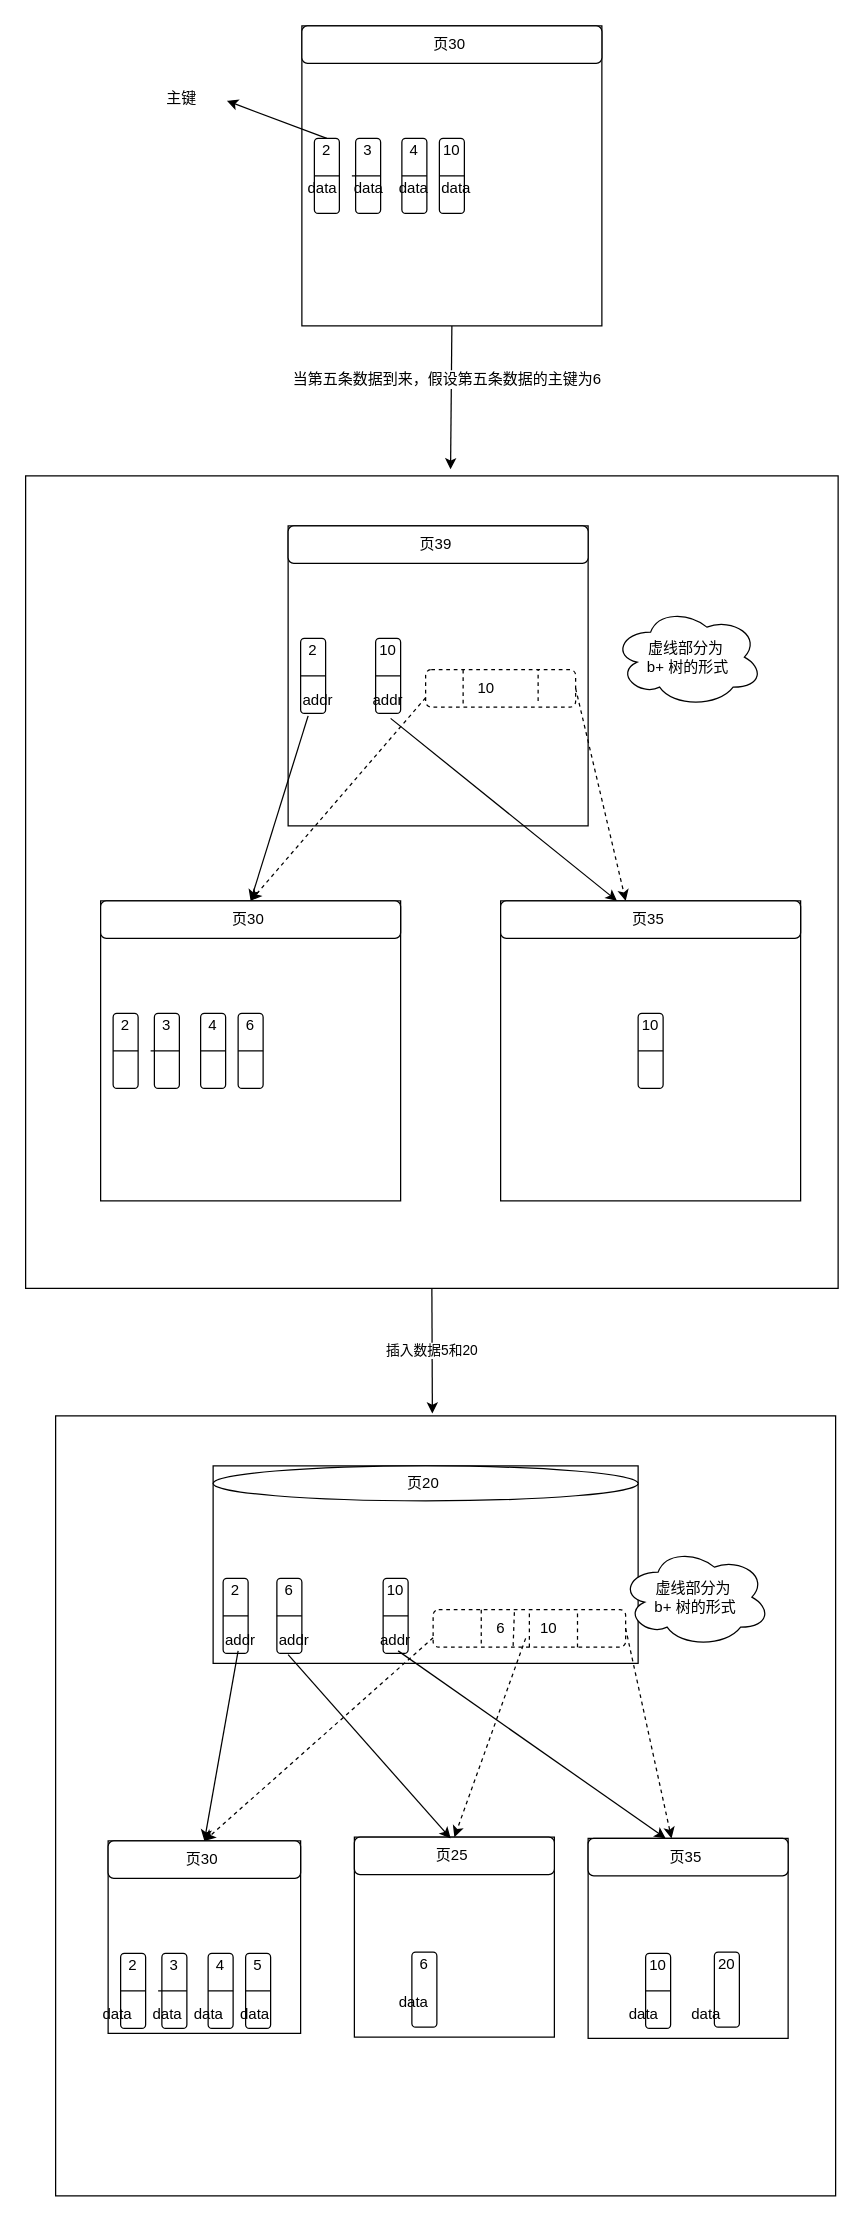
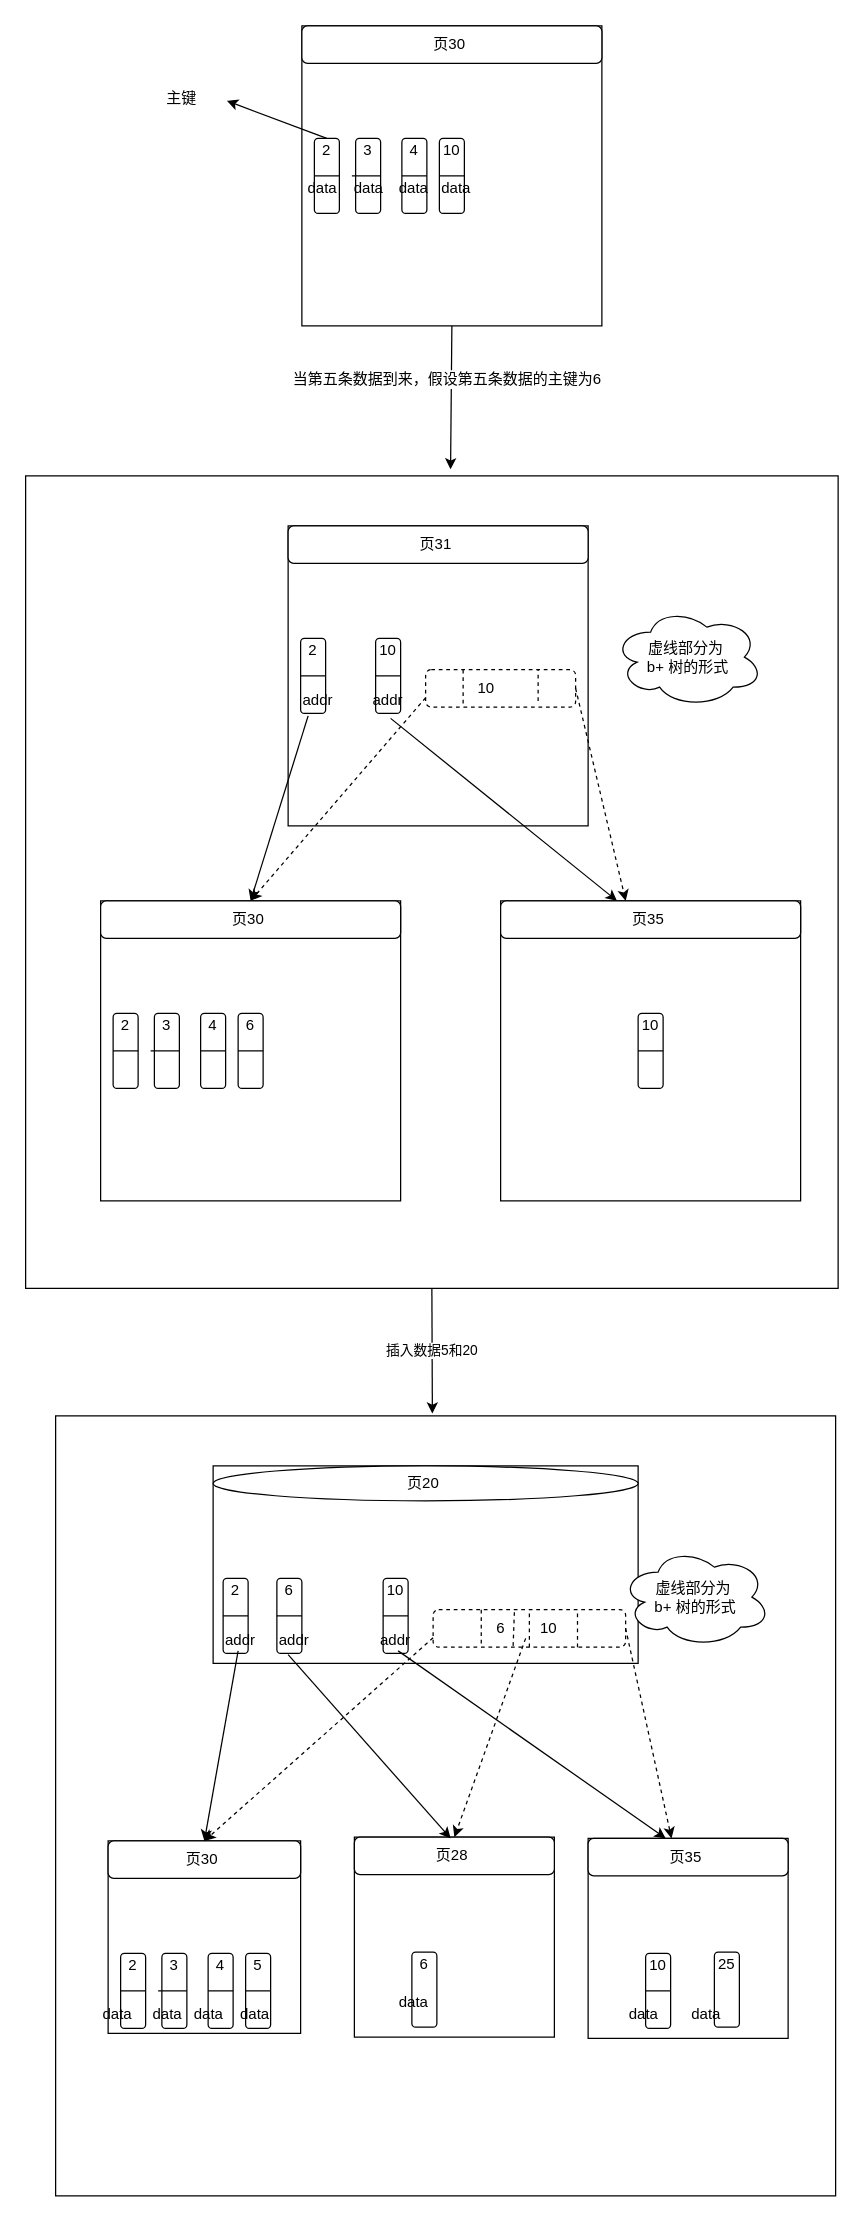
node "页39": label "页39" -> "页31"
node "页25": label "页25" -> "页28"
node "20": label "20" -> "25"
